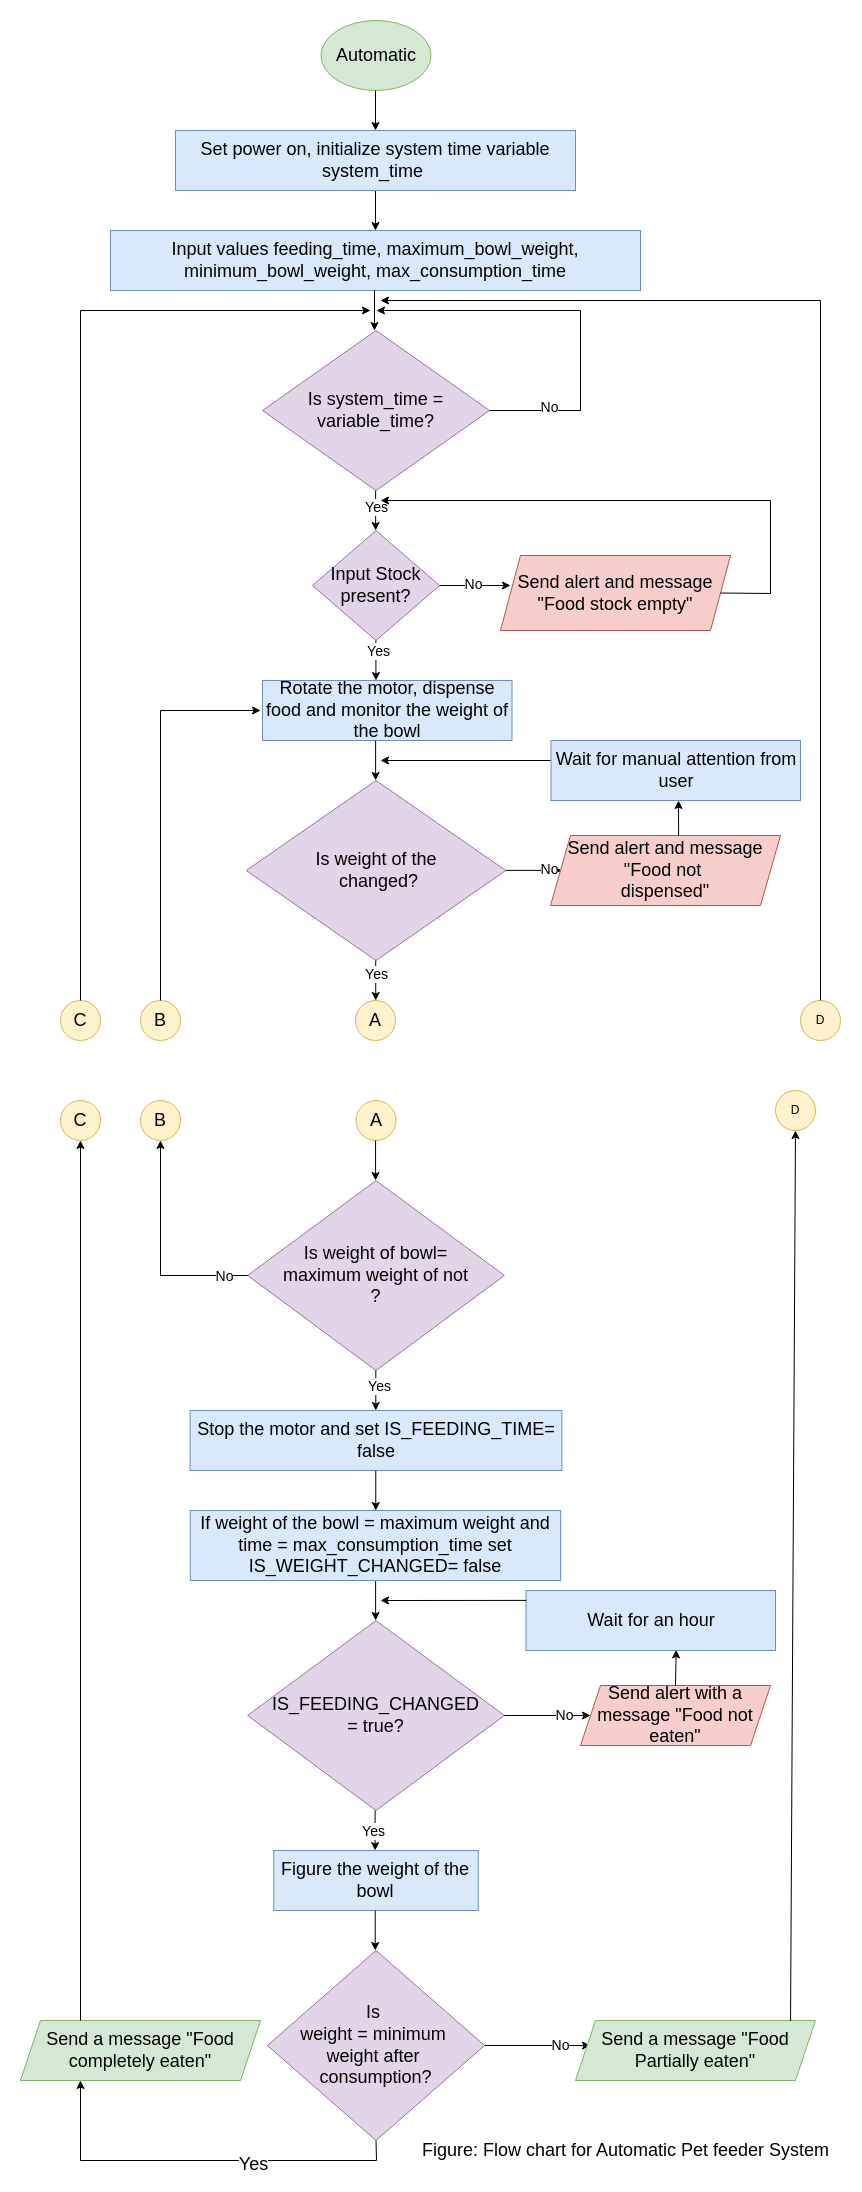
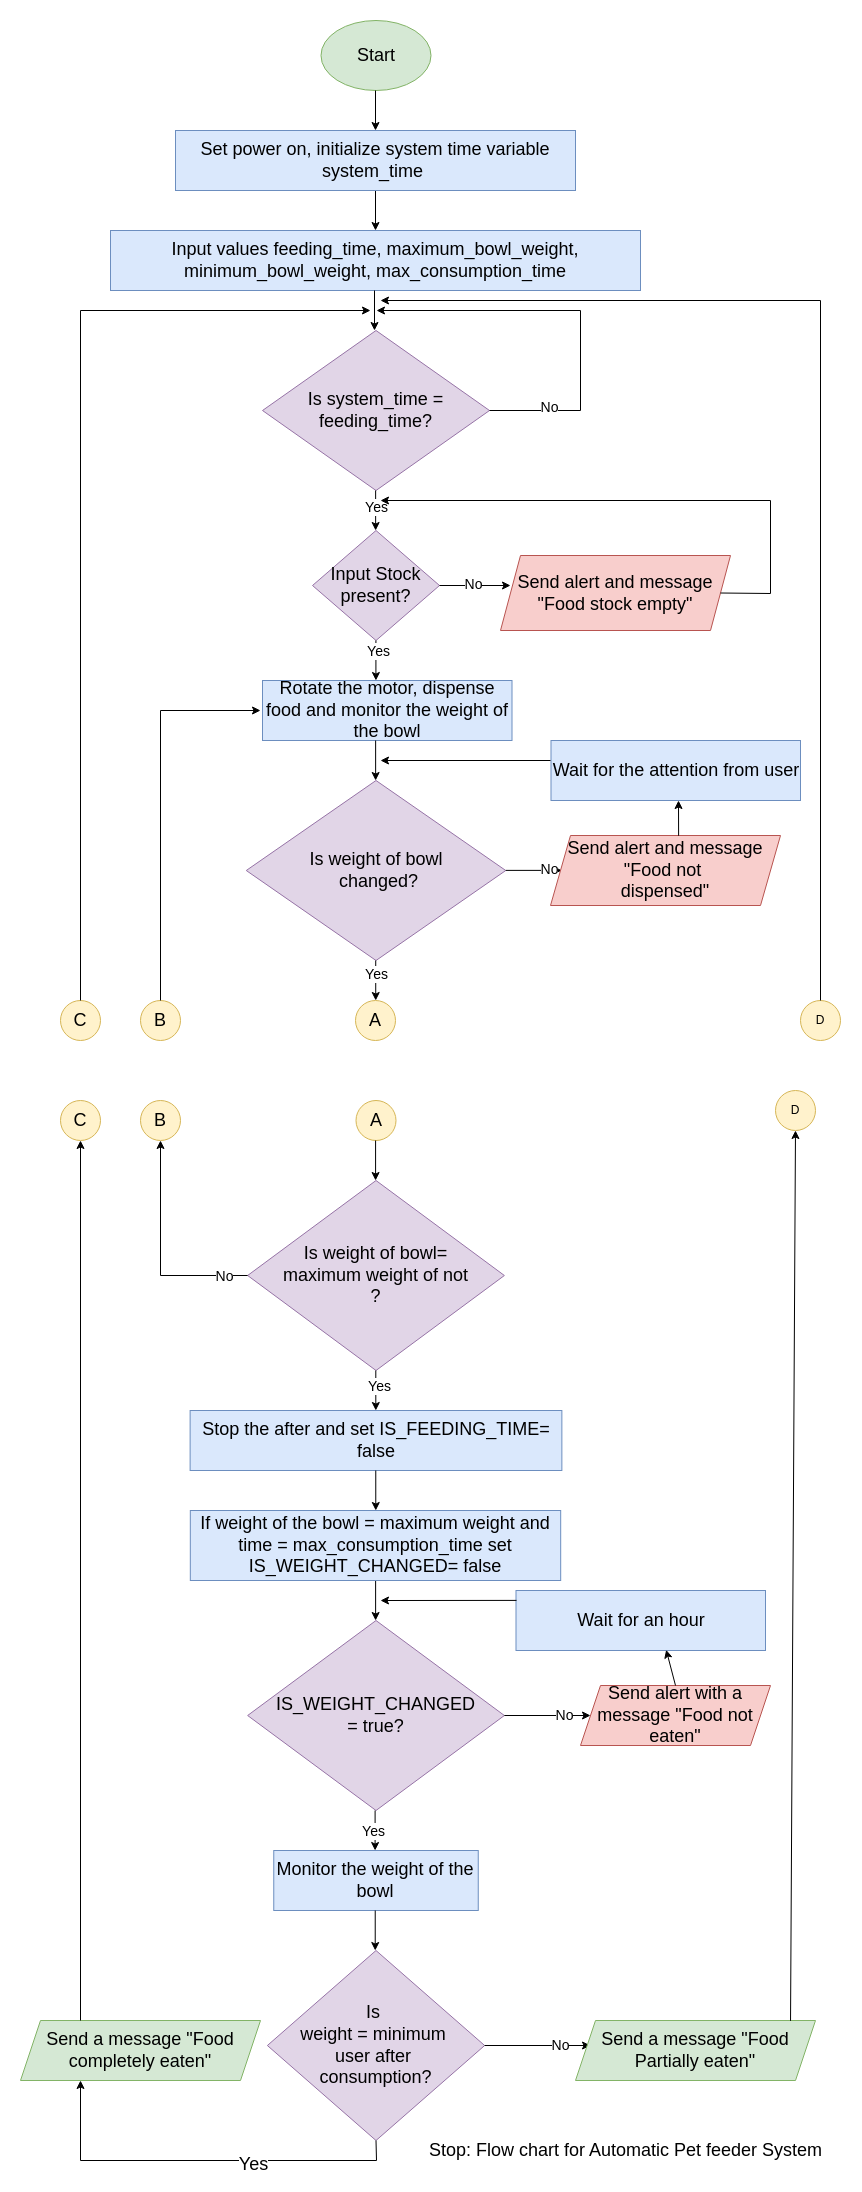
node "Automatic": label "Automatic" -> "Start"
node "Is system_time = variable_time?": label "Is system_time = variable_time?" -> "Is system_time = feeding_time?"
node "Wait for manual attention from user": label "Wait for manual attention from user" -> "Wait for the attention from user"
node "Is weight of the changed?": label "Is weight of the changed?" -> "Is weight of bowl changed?"
node "Stop the motor and set IS_FEEDING_TIME= false": label "Stop the motor and set IS_FEEDING_TIME= false" -> "Stop the after and set IS_FEEDING_TIME= false"
node "Wait for an hour": moved (651, 1621) -> (641, 1621)
node "IS_FEEDING_CHANGED = true?": label "IS_FEEDING_CHANGED = true?" -> "IS_WEIGHT_CHANGED = true?"
node "Figure the weight of the bowl": label "Figure the weight of the bowl" -> "Monitor the weight of the bowl"
node "Is weight = minimum weight after consumption?": label "Is weight = minimum weight after consumption?" -> "Is weight = minimum user after consumption?"
node "Figure: Flow chart for Automatic Pet feeder System": label "Figure: Flow chart for Automatic Pet feeder System" -> "Stop: Flow chart for Automatic Pet feeder System"
